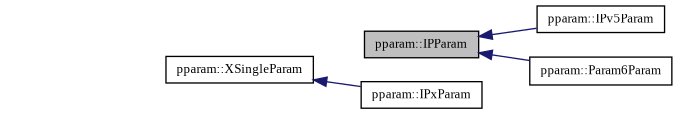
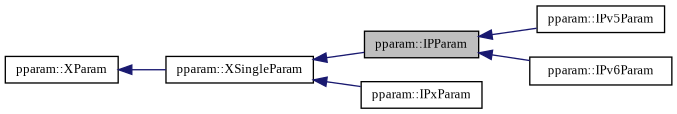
edge "pparam::IPParam" -> "pparam::XSingleParam": added
node "pparam::XParam": added
node "pparam::Param6Param": label "pparam::Param6Param" -> "pparam::IPv6Param"
